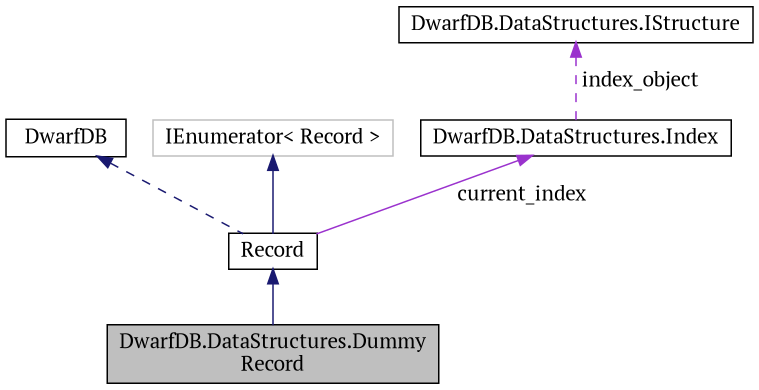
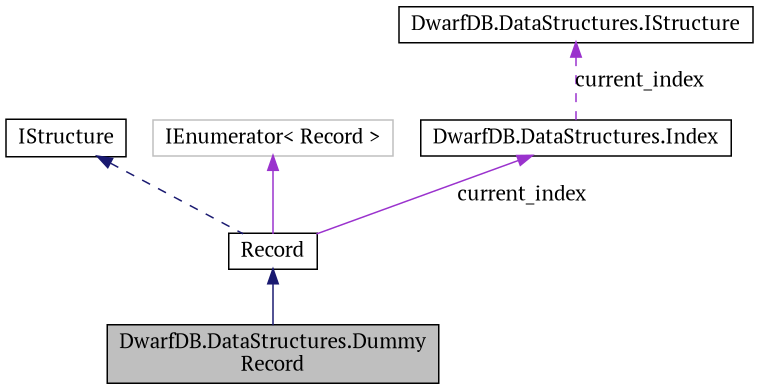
edge "DwarfDB.DataStructures.Index" -> "DwarfDB.DataStructures.IStructure": label " index_object" -> " current_index"
node "DwarfDB": label "DwarfDB" -> "IStructure"
edge "Record" -> "IEnumerator< Record >": color midnightblue -> darkorchid3
